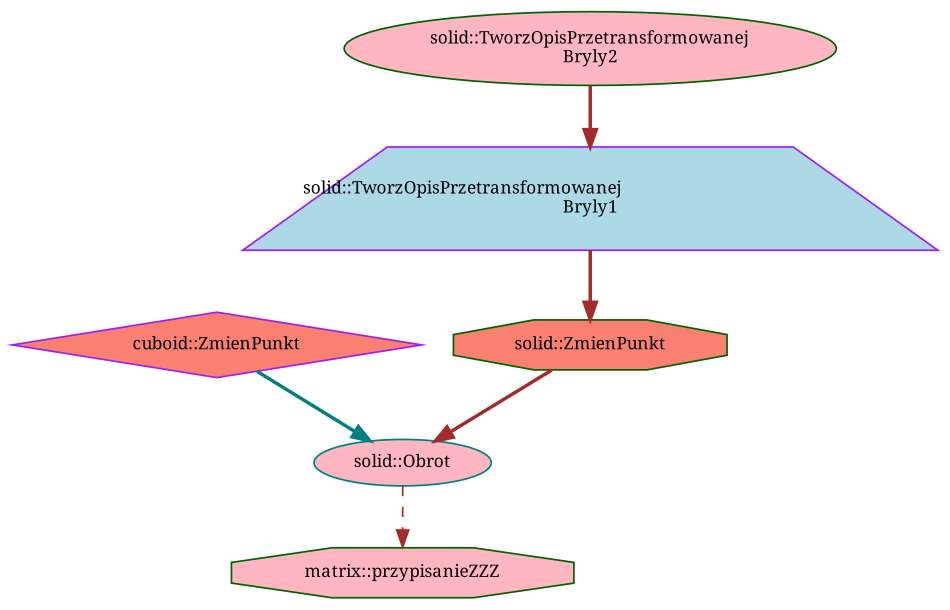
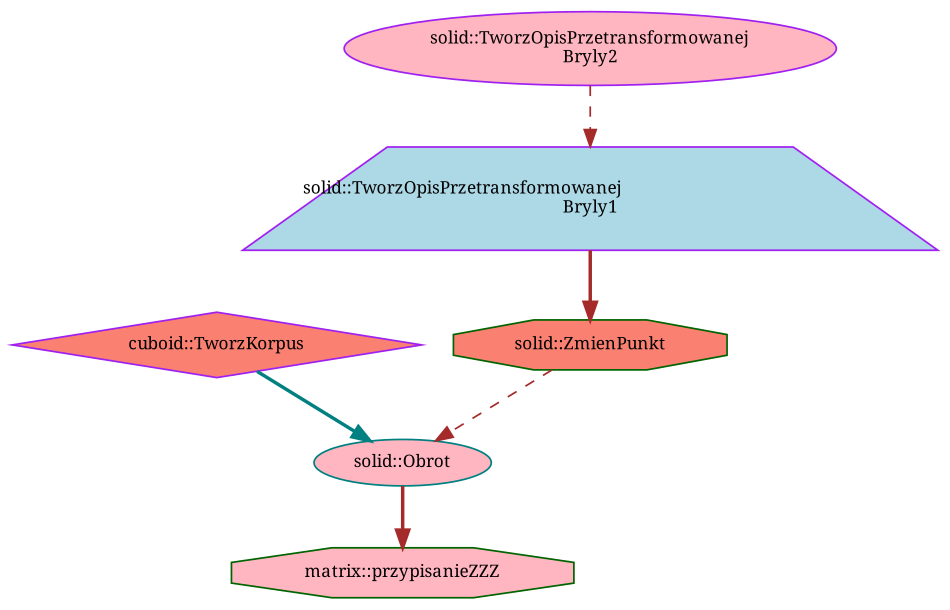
node "solid::TworzOpisPrzetransformowanej Bryly2": color darkgreen -> purple
edge "solid::TworzOpisPrzetransformowanej Bryly2" -> "solid::TworzOpisPrzetransformowanej Bryly1": style bold -> dashed
node "cuboid::ZmienPunkt": label "cuboid::ZmienPunkt" -> "cuboid::TworzKorpus"
edge "solid::ZmienPunkt" -> "solid::Obrot": style bold -> dashed
edge "solid::Obrot" -> "matrix::przypisanieZZZ": style dashed -> bold
